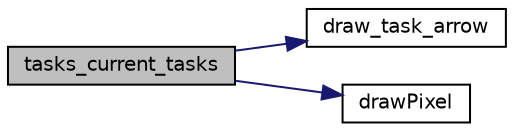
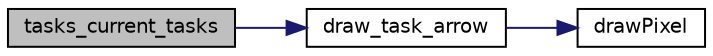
edge "tasks_current_tasks" -> "drawPixel": now "draw_task_arrow" -> "drawPixel"
